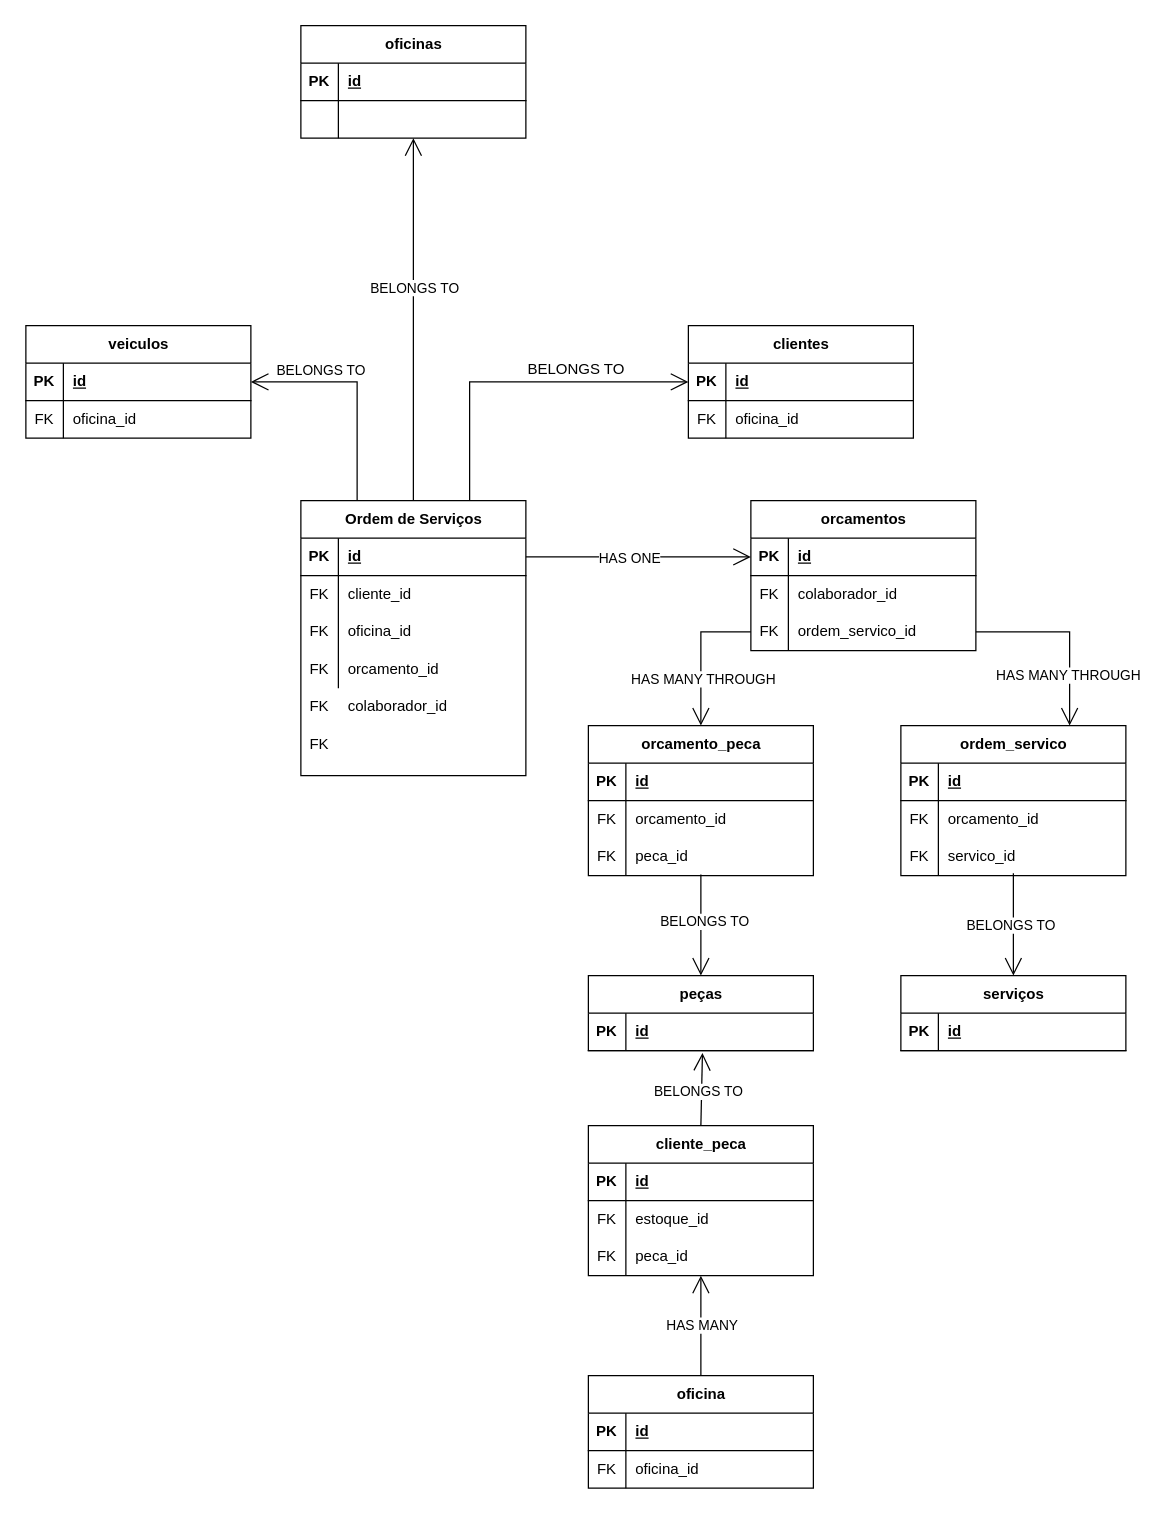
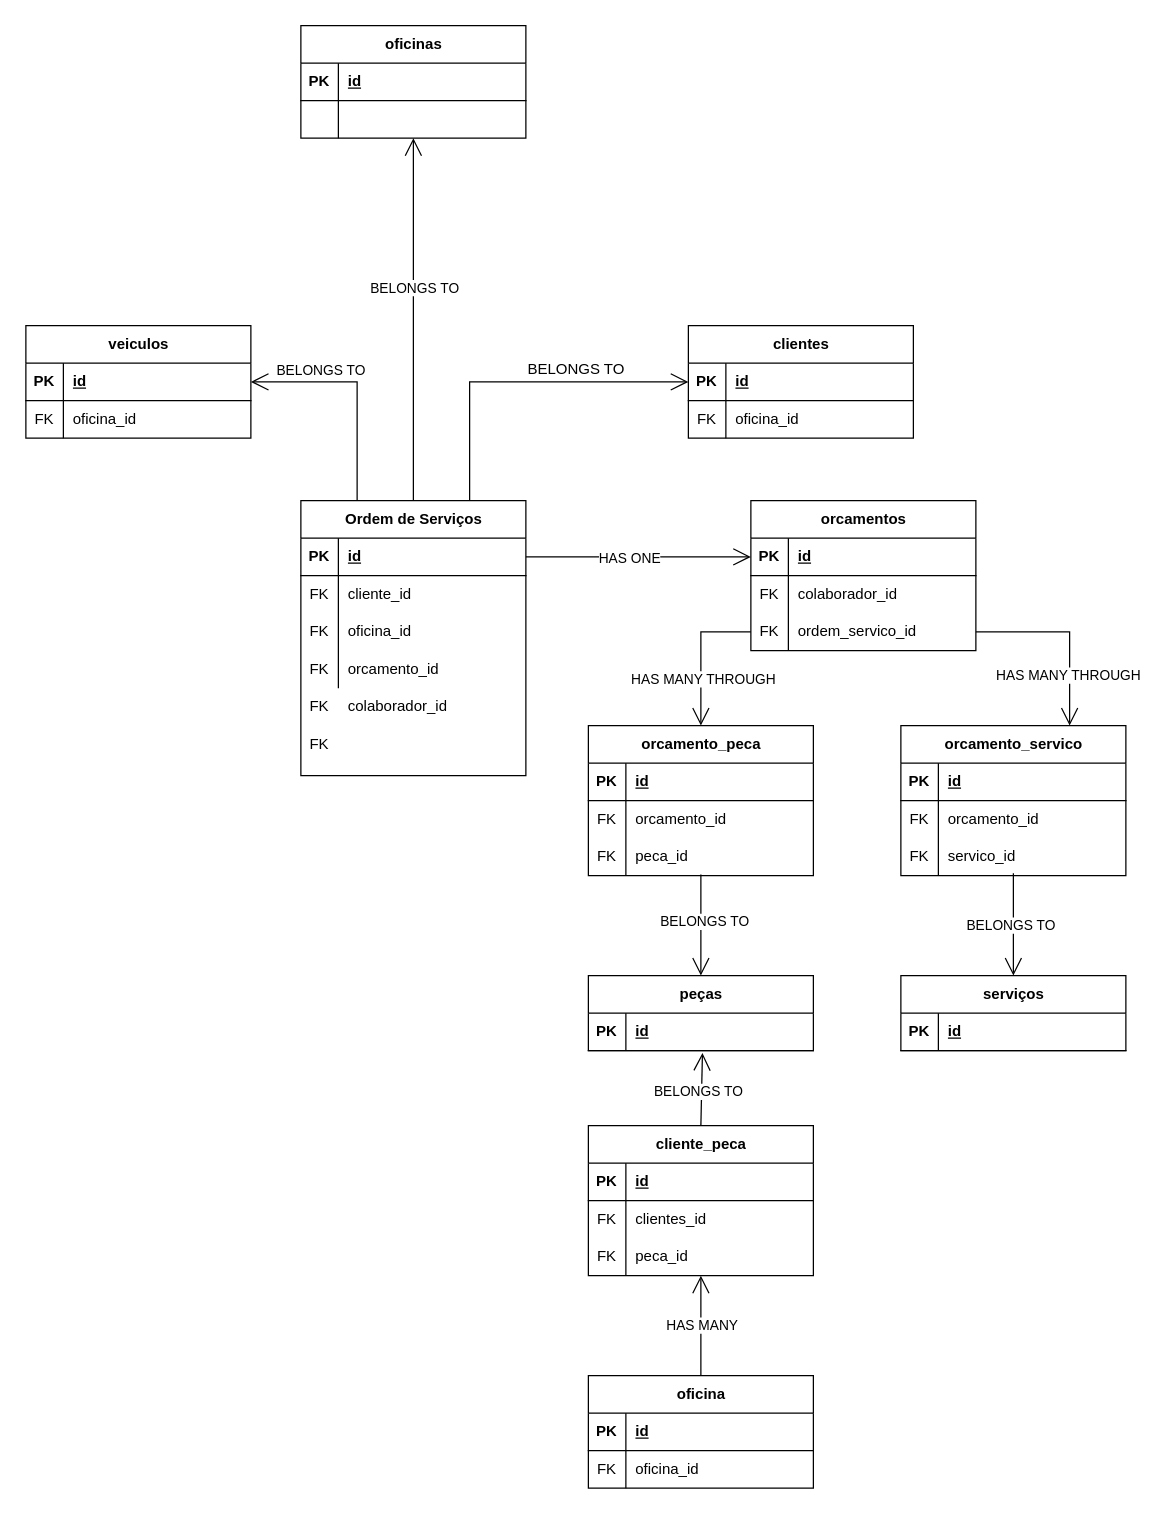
node "ordem_servico": label "ordem_servico" -> "orcamento_servico"
node "estoque_id": label "estoque_id" -> "clientes_id"
